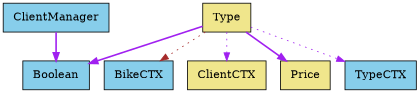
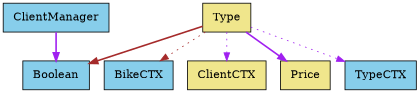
edge "Type" -> "Boolean": color purple -> brown
